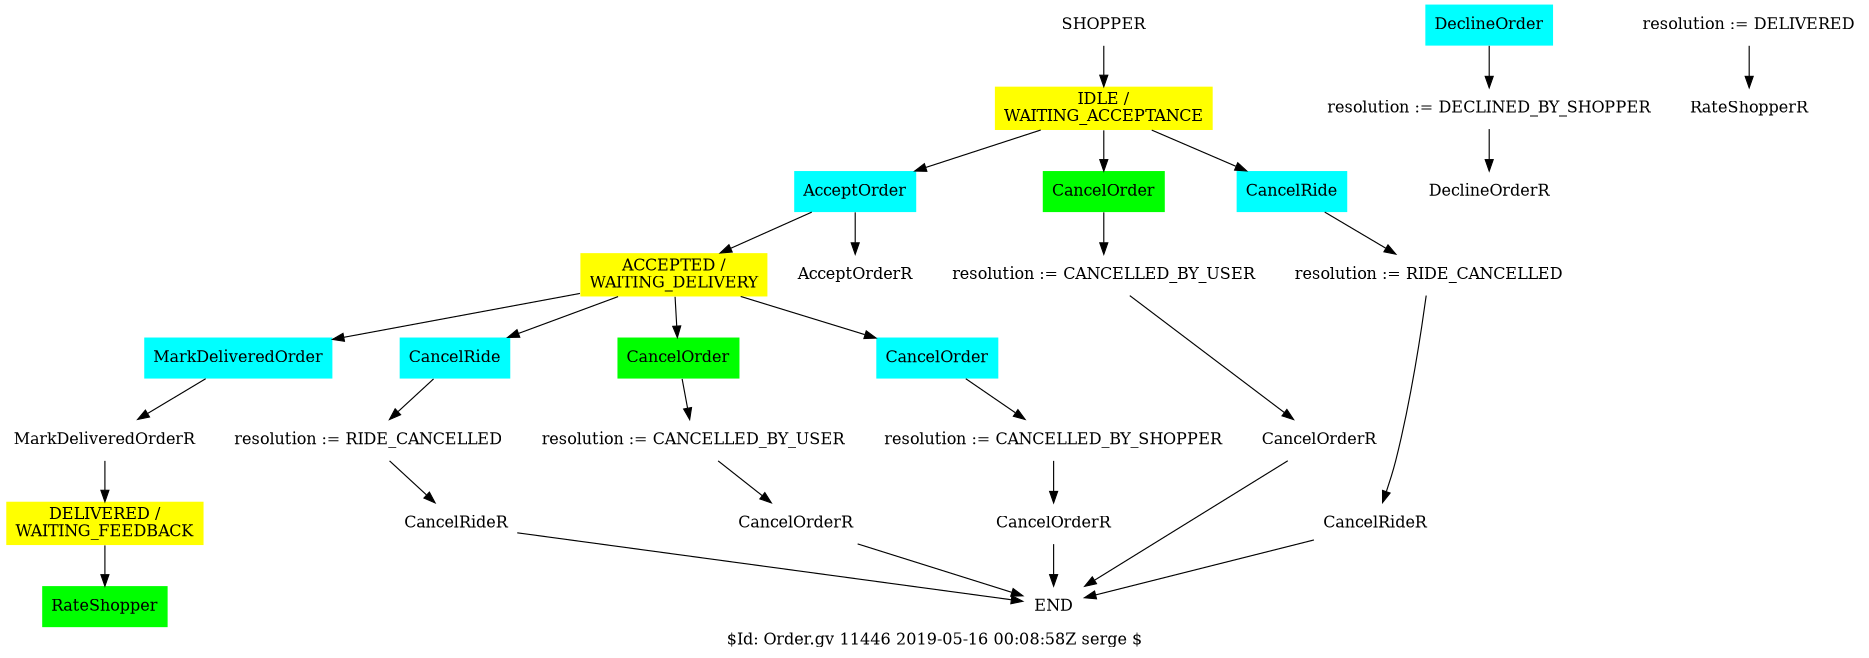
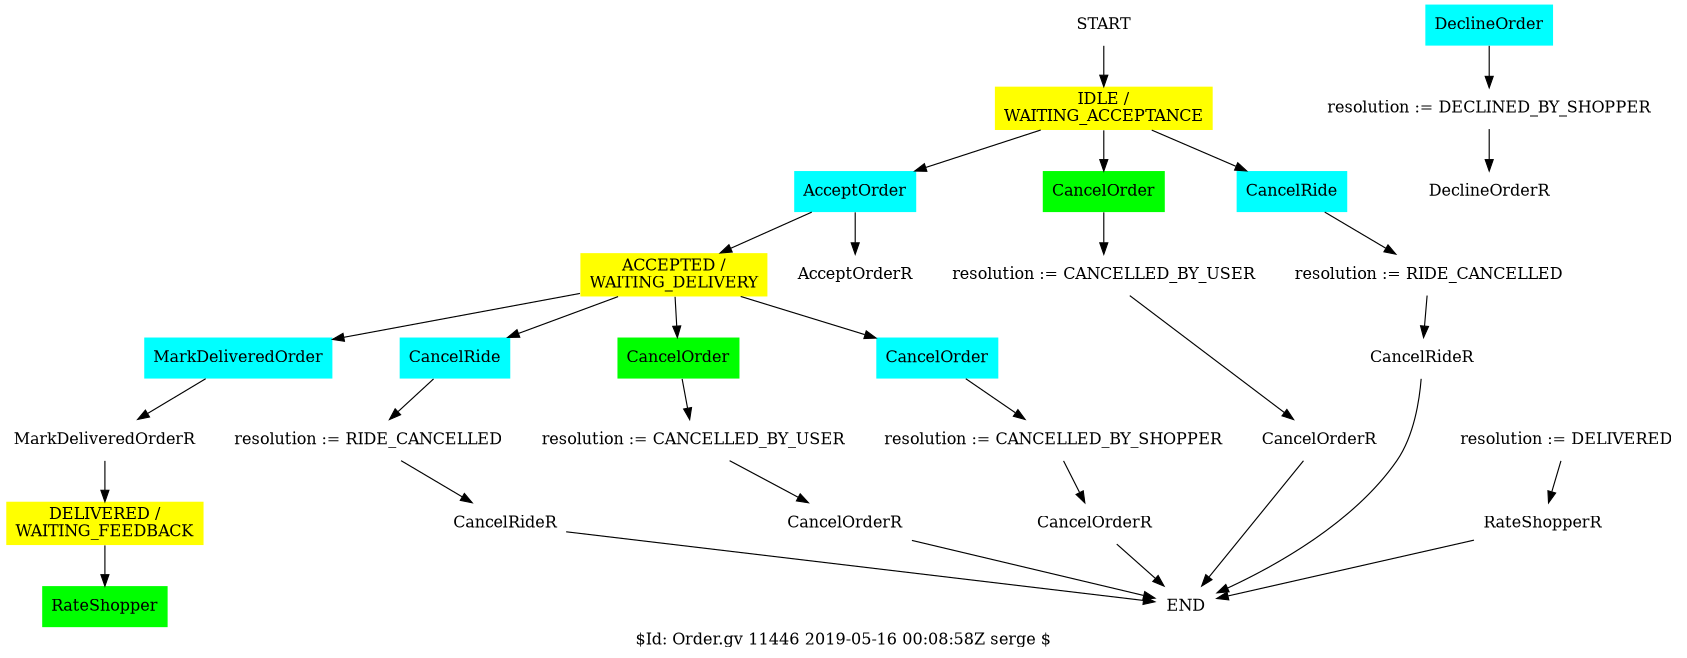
node "SHOPPER": label "SHOPPER" -> "START"
edge "RateShopperR" -> "END": added
